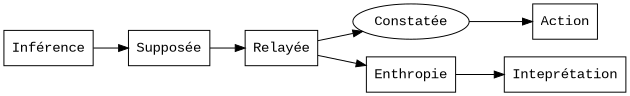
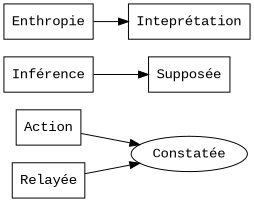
edge "Constatée" -> "Action": reversed
edge "Supposée" -> "Relayée": removed
edge "Relayée" -> "Enthropie": removed
